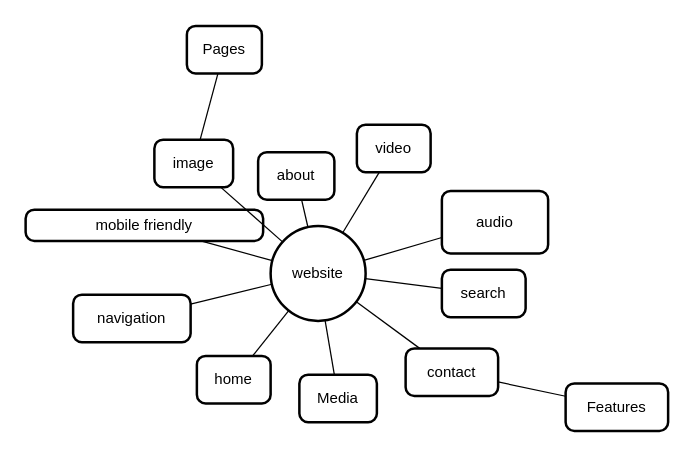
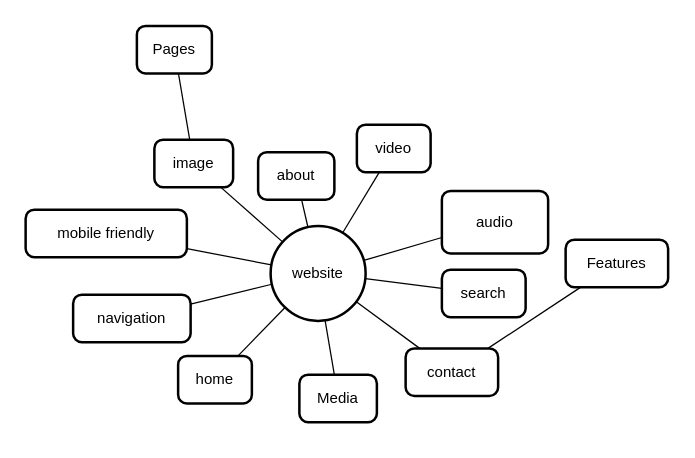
node "Pages": moved (224, 49) -> (174, 49)
node "mobile friendly": size 238x31 -> 161x48
node "home": moved (234, 379) -> (215, 379)
node "Features": moved (617, 407) -> (617, 263)
